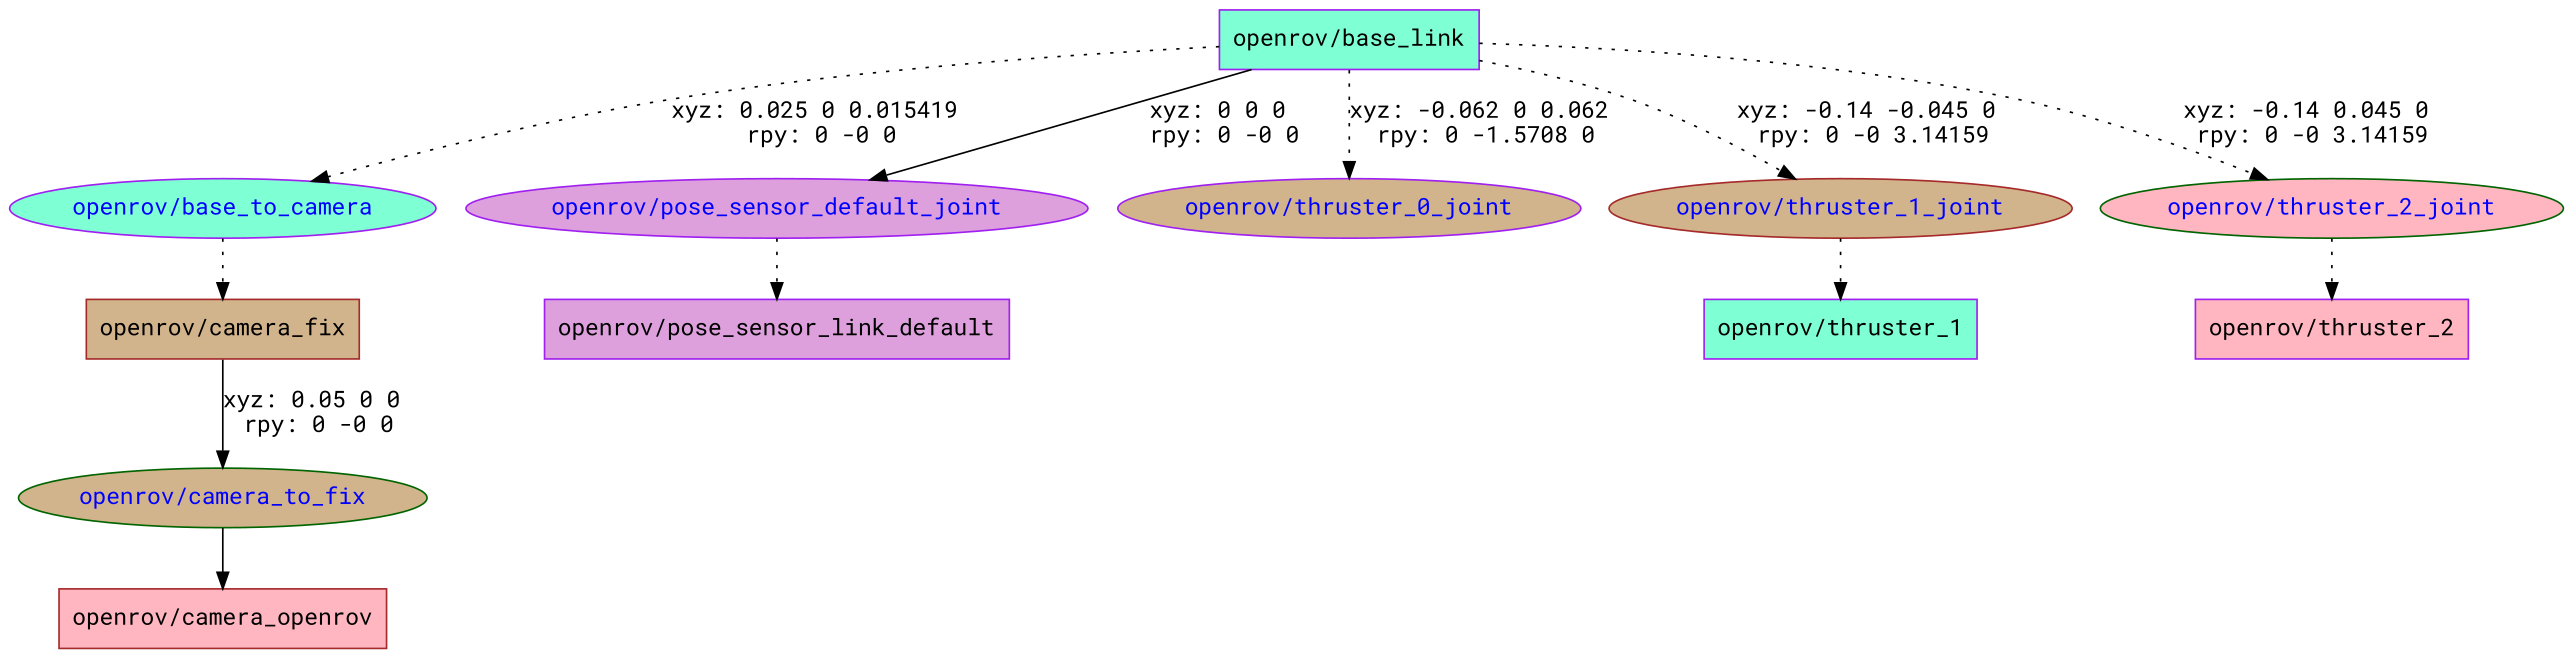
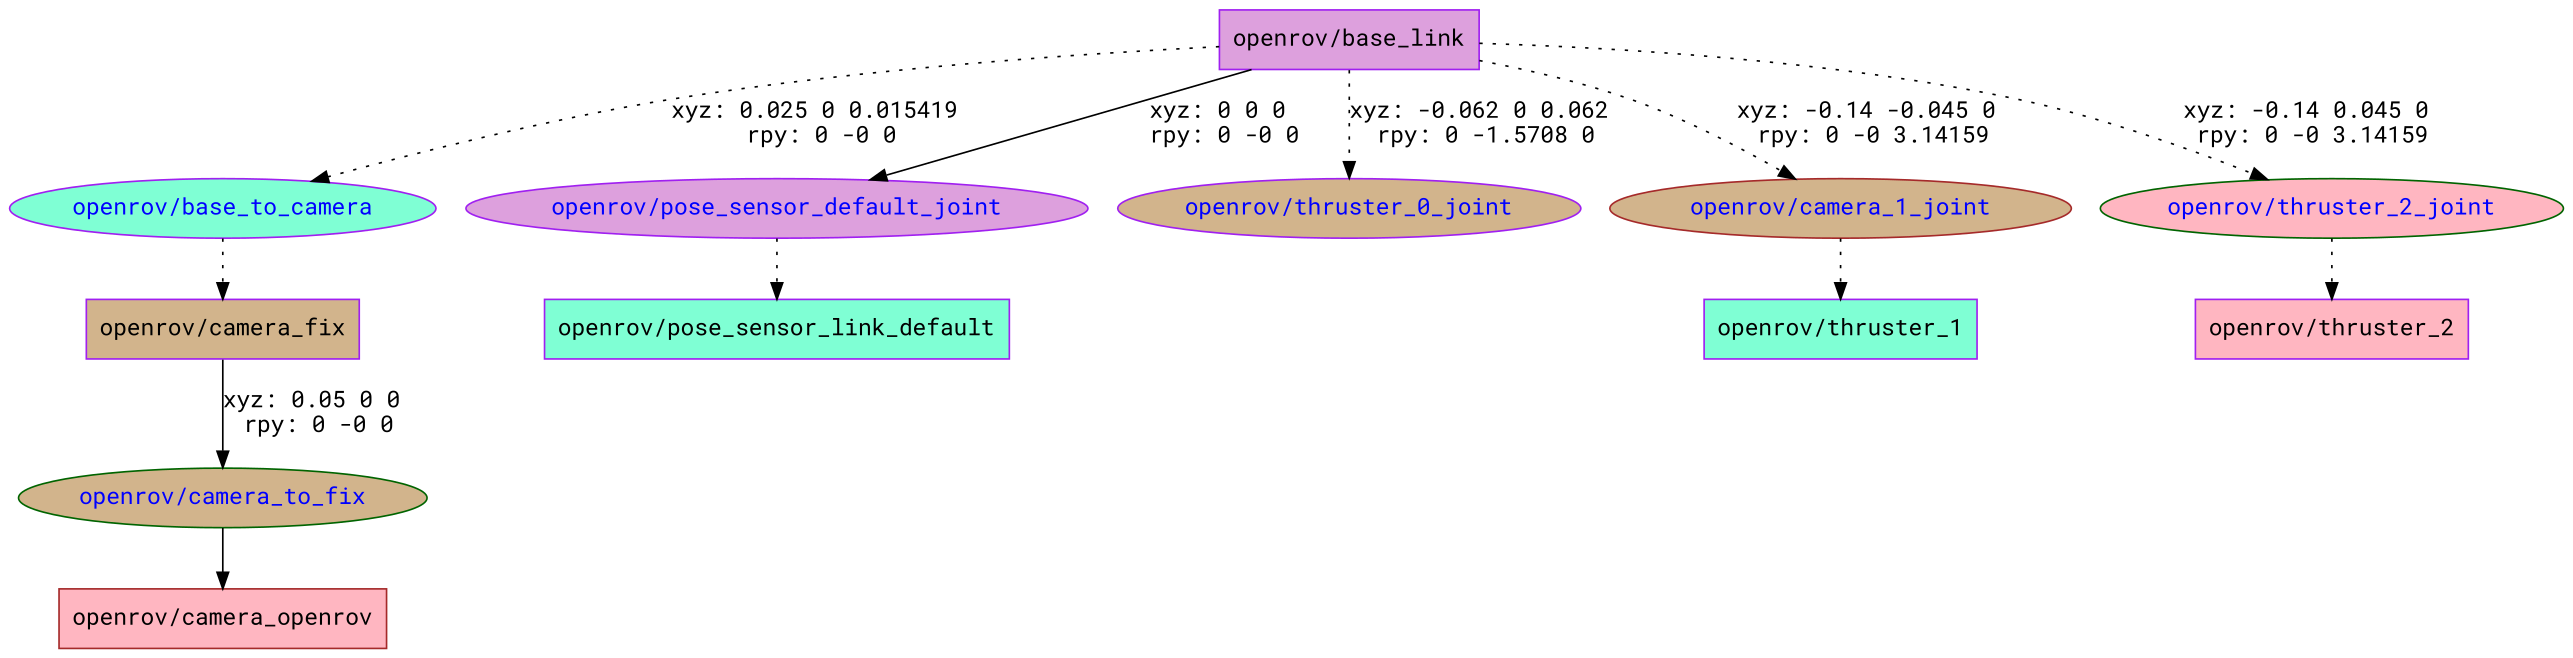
node "openrov/base_link": fillcolor aquamarine -> plum
node "openrov/thruster_1_joint": label "openrov/thruster_1_joint" -> "openrov/camera_1_joint"
node "openrov/camera_fix": color brown -> purple
node "openrov/pose_sensor_link_default": fillcolor plum -> aquamarine
